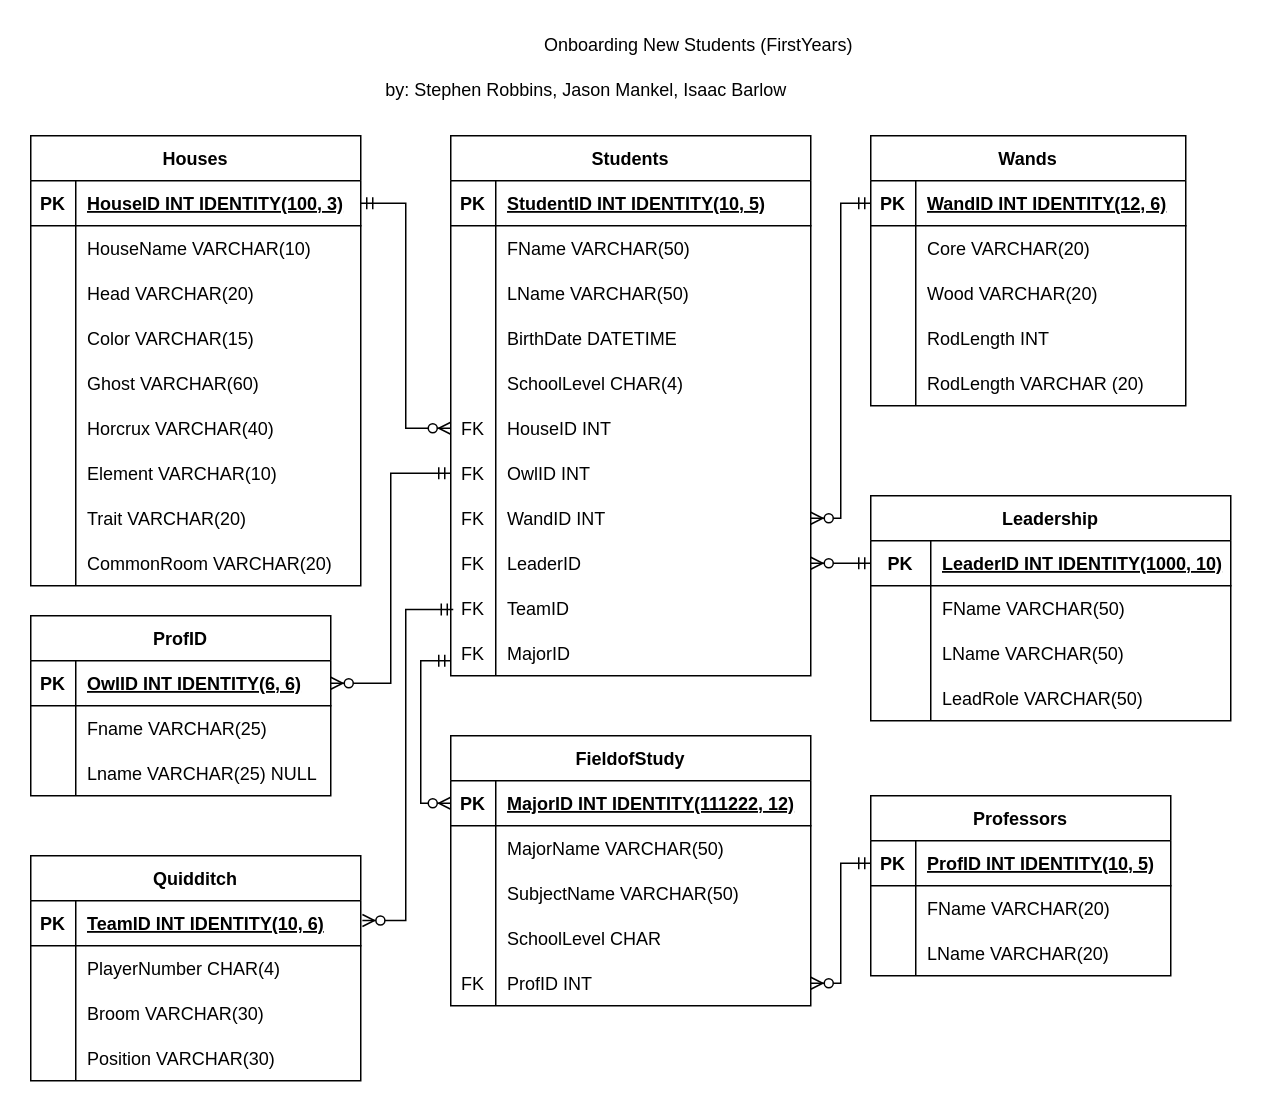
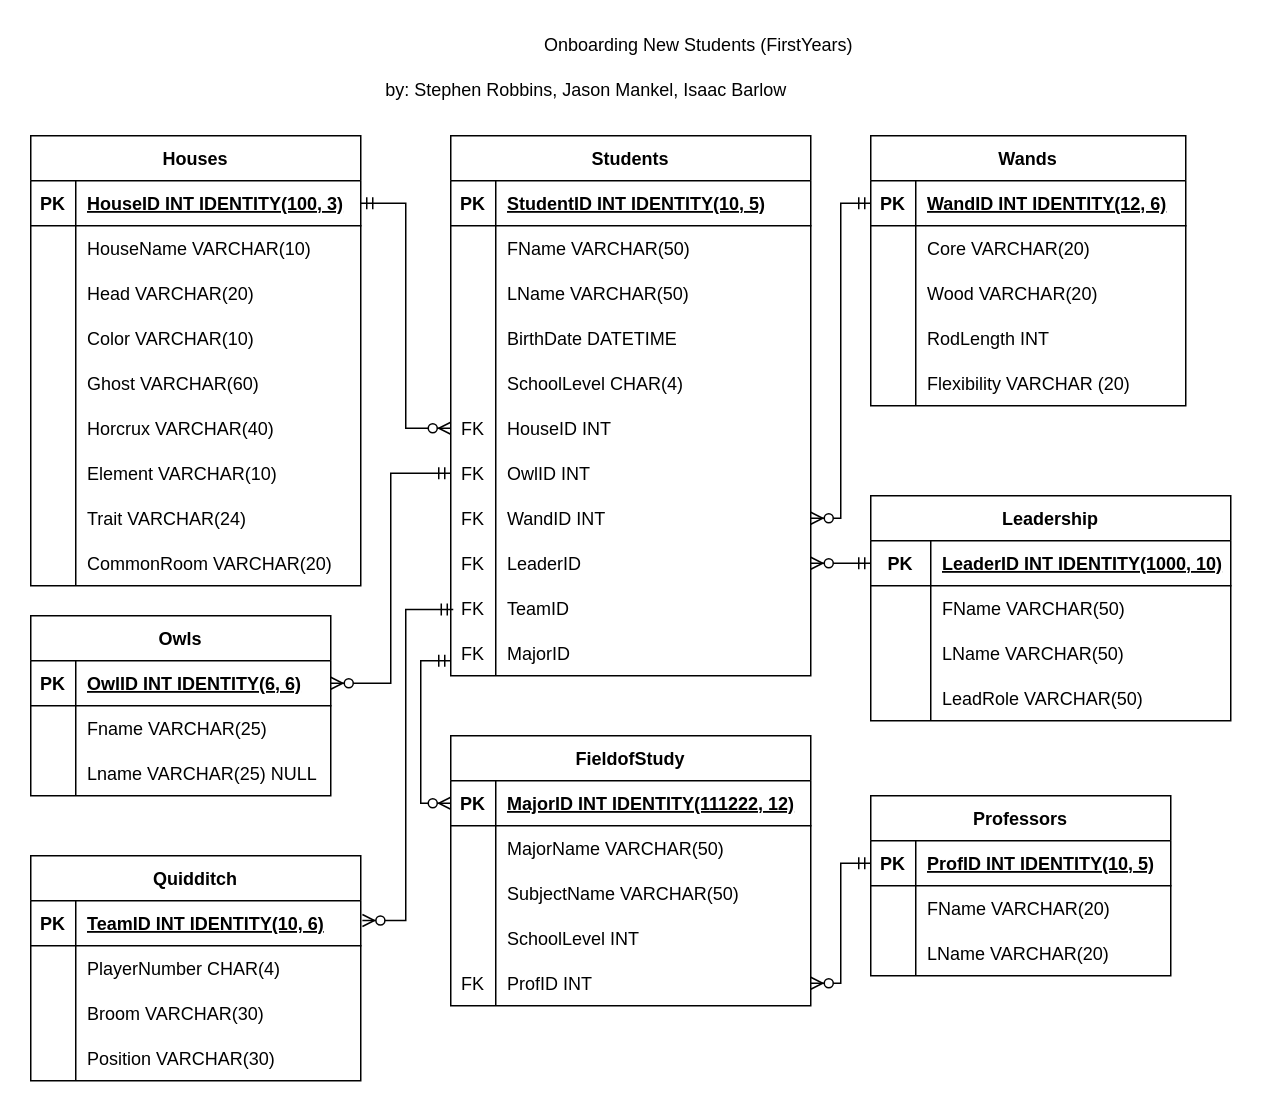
node "Color VARCHAR(15)": label "Color VARCHAR(15)" -> "Color VARCHAR(10)"
node "RodLength VARCHAR (20)": label "RodLength VARCHAR (20)" -> "Flexibility VARCHAR (20)"
node "Trait VARCHAR(20)": label "Trait VARCHAR(20)" -> "Trait VARCHAR(24)"
node "ProfID": label "ProfID" -> "Owls"
node "SchoolLevel CHAR": label "SchoolLevel CHAR" -> "SchoolLevel INT"
